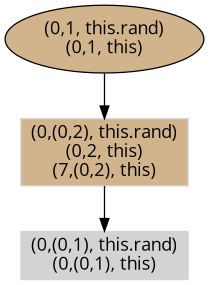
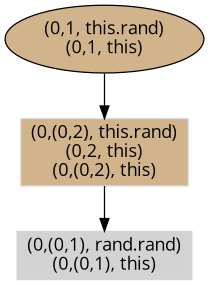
node "(0,(0,2), this.rand) (0,2, this) (7,(0,2), this)": label "(0,(0,2), this.rand) (0,2, this) (7,(0,2), this)" -> "(0,(0,2), this.rand) (0,2, this) (0,(0,2), this)"
node "(0,(0,1), this.rand) (0,(0,1), this)": label "(0,(0,1), this.rand) (0,(0,1), this)" -> "(0,(0,1), rand.rand) (0,(0,1), this)"
